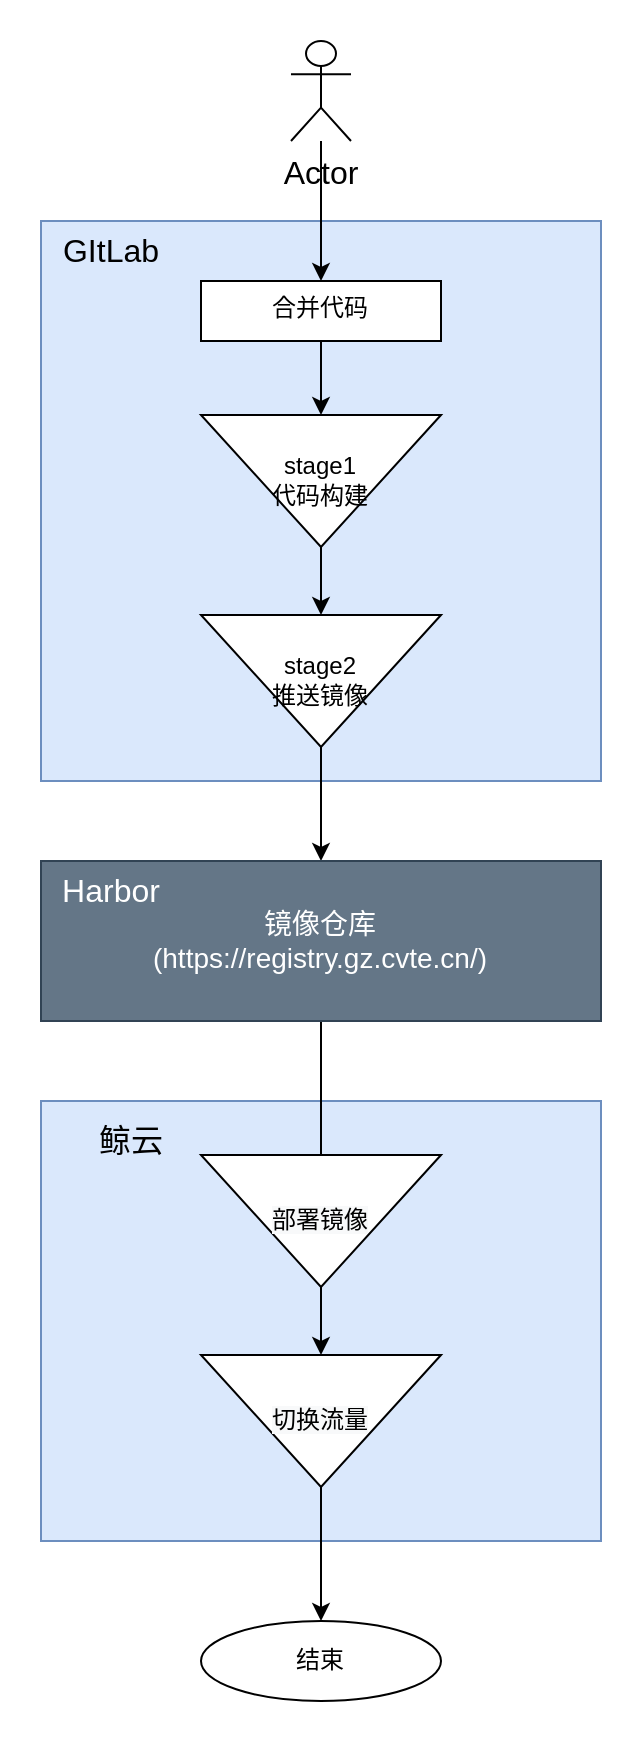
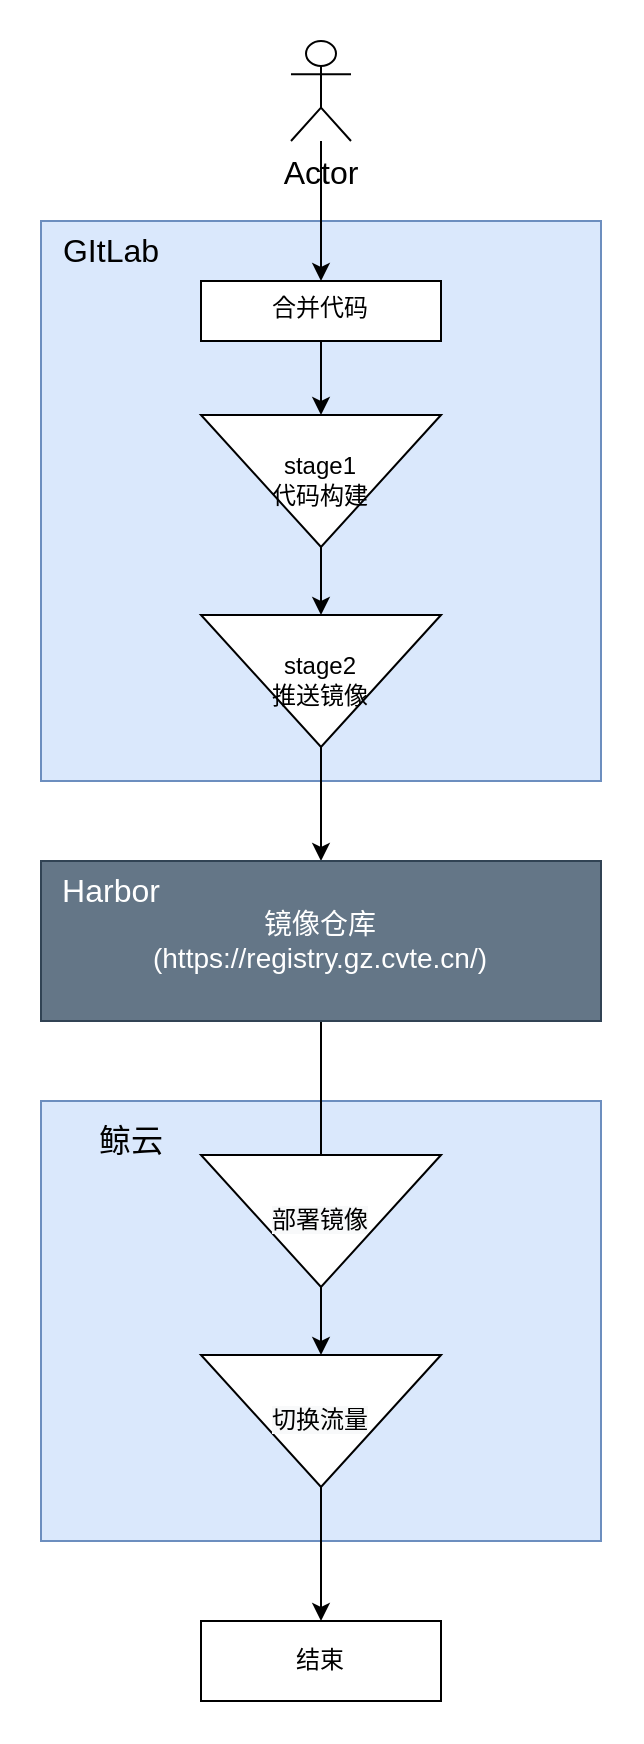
node "结束": shape ellipse -> rectangle
